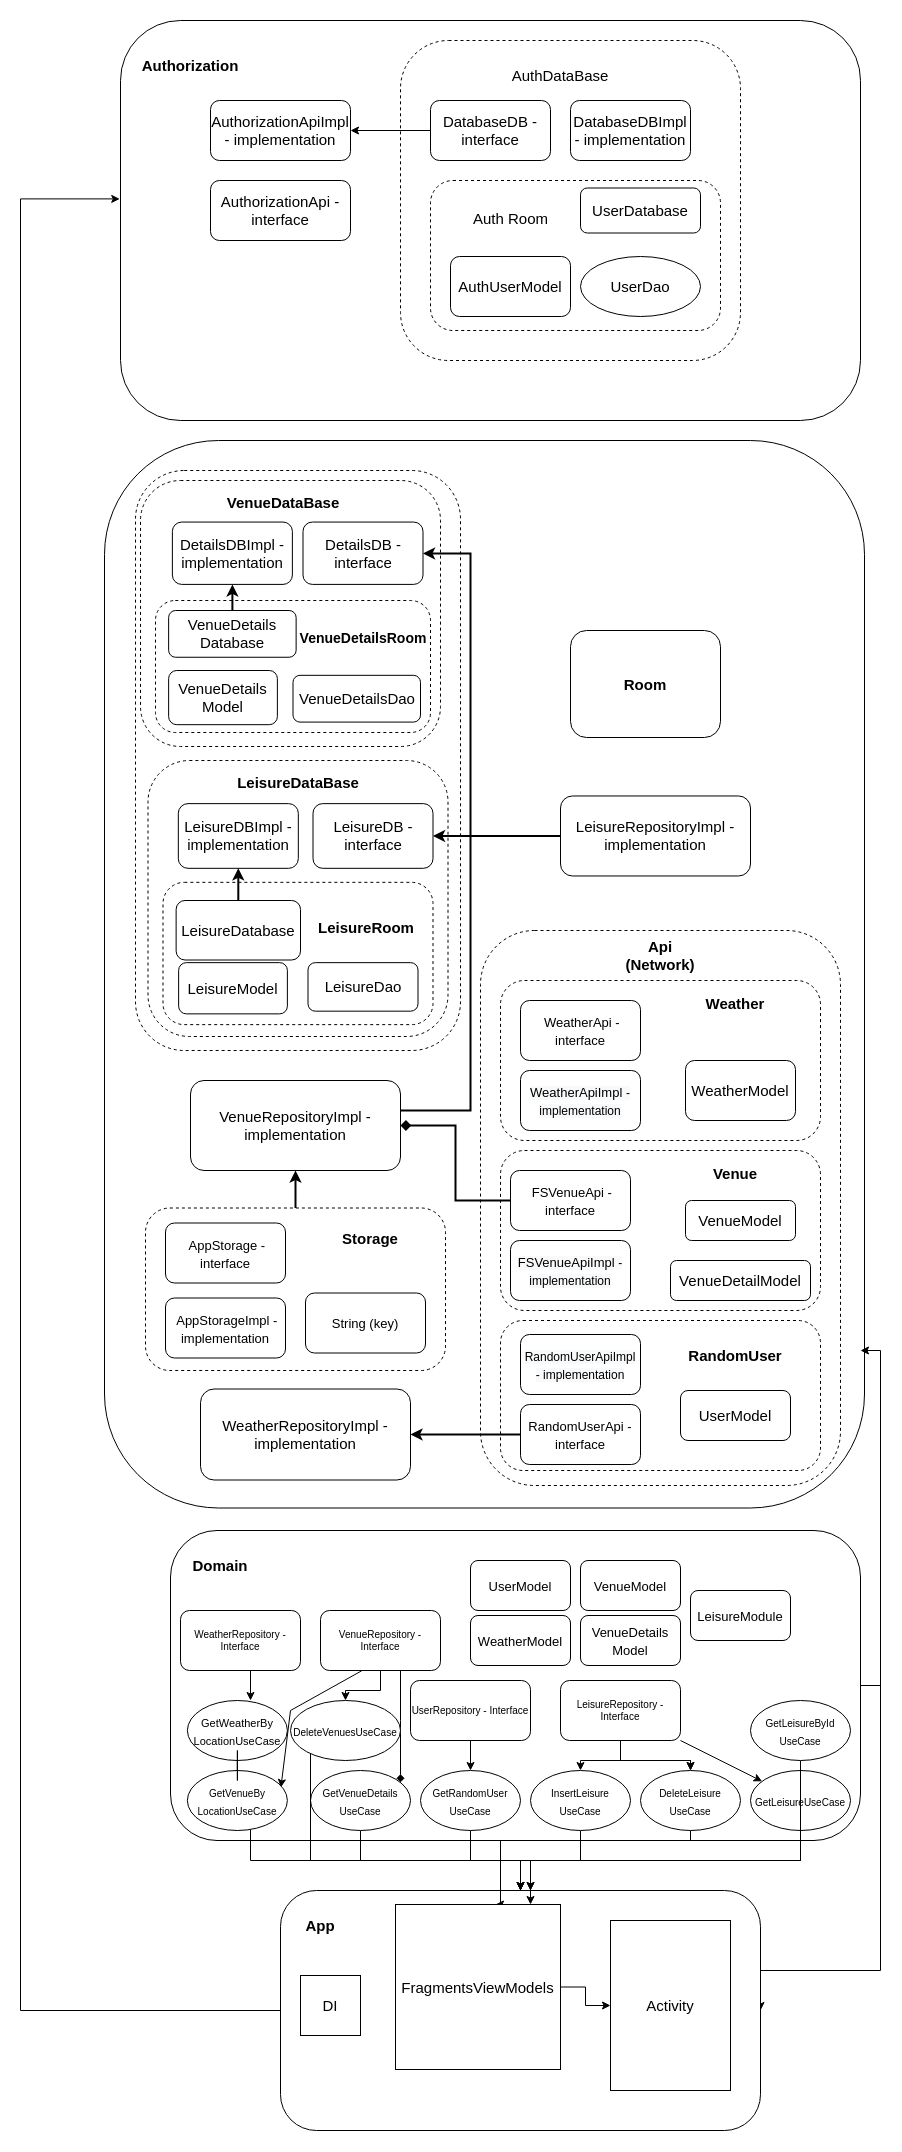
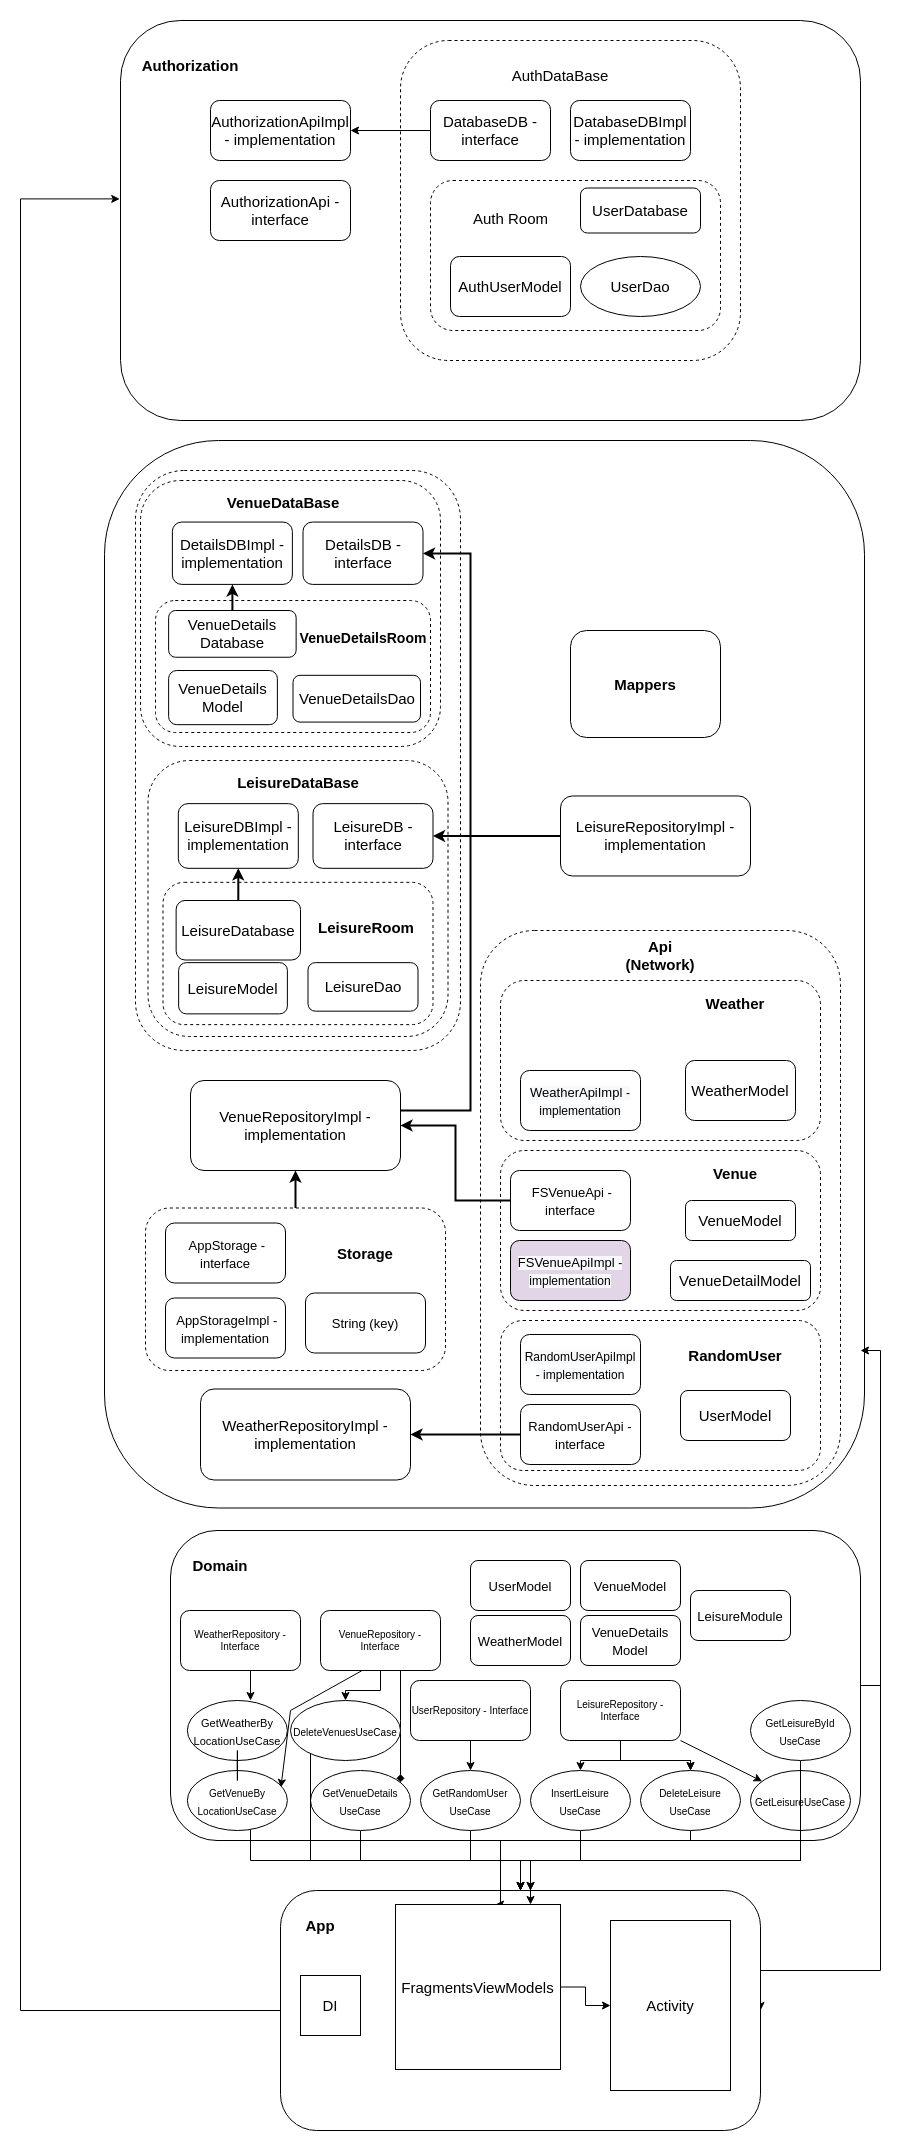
node "Room": label "Room" -> "Mappers"
node "WeatherApi - interface": removed
edge "FSVenueApi - interface" -> "VenueRepositoryImpl - implementation": arrowhead diamond -> classic
node "Storage": moved (371, 1238) -> (366, 1253)
node "FSVenueApiImpl - implementation": fillcolor #ffffff -> #e1d5e7
